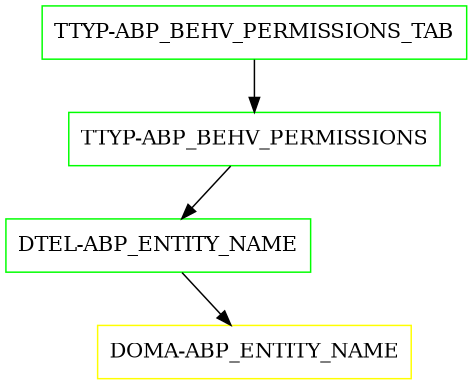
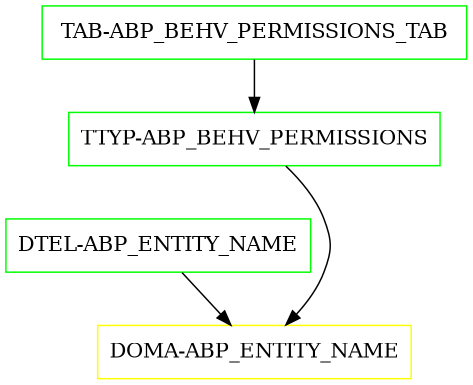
node "TTYP-ABP_BEHV_PERMISSIONS_TAB": label "TTYP-ABP_BEHV_PERMISSIONS_TAB" -> "TAB-ABP_BEHV_PERMISSIONS_TAB"
edge "TTYP-ABP_BEHV_PERMISSIONS" -> "DTEL-ABP_ENTITY_NAME": now "TTYP-ABP_BEHV_PERMISSIONS" -> "DOMA-ABP_ENTITY_NAME"
